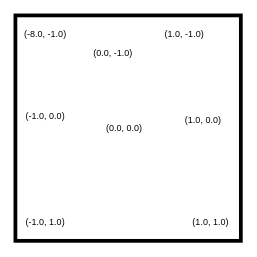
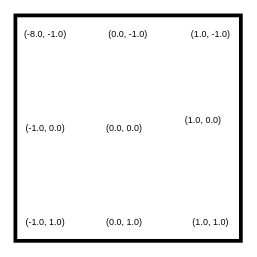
node "(1.0, -1.0)": moved (184, 34) -> (210, 34)
node "(0.0, -1.0)": moved (113, 53) -> (128, 34)
node "(-1.0, 0.0)": moved (45, 117) -> (45, 128)
node "(0.0, 1.0)": added
